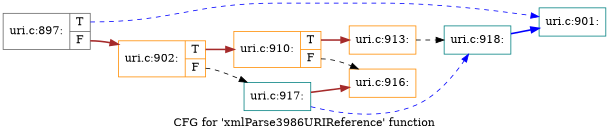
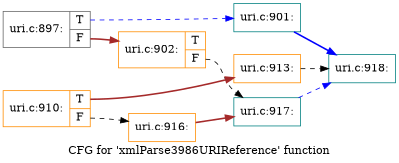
edge "uri.c:918:" -> "uri.c:901:": reversed
edge "uri.c:902:" -> "uri.c:910:": removed
edge "uri.c:917:" -> "uri.c:916:": reversed
